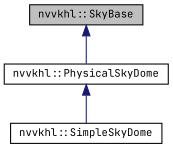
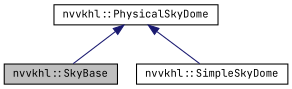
edge "nvvkhl::PhysicalSkyDome" -> "nvvkhl::SkyBase": reversed
